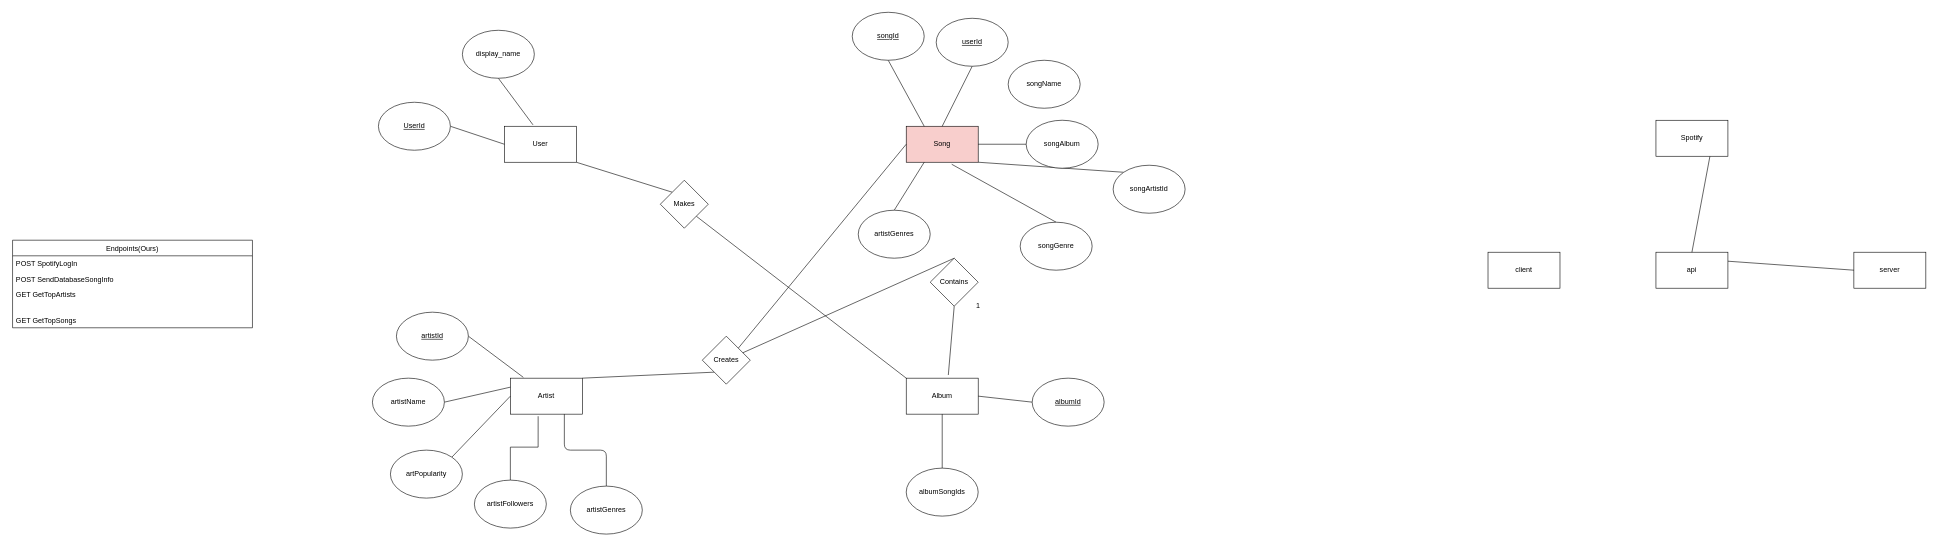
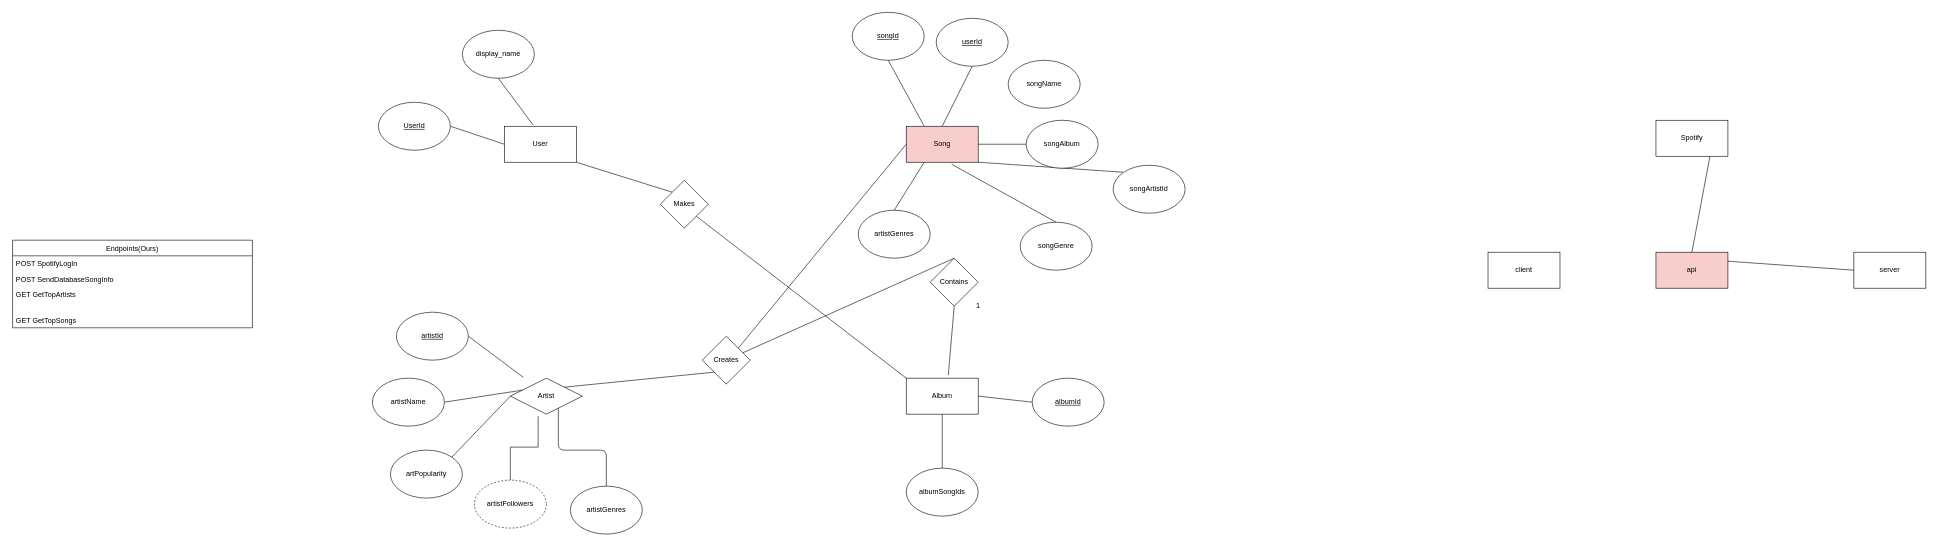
node "api": fillcolor #ffffff -> #f8cecc
node "Artist": shape rectangle -> diamond
node "artistFollowers": style solid -> dashed
